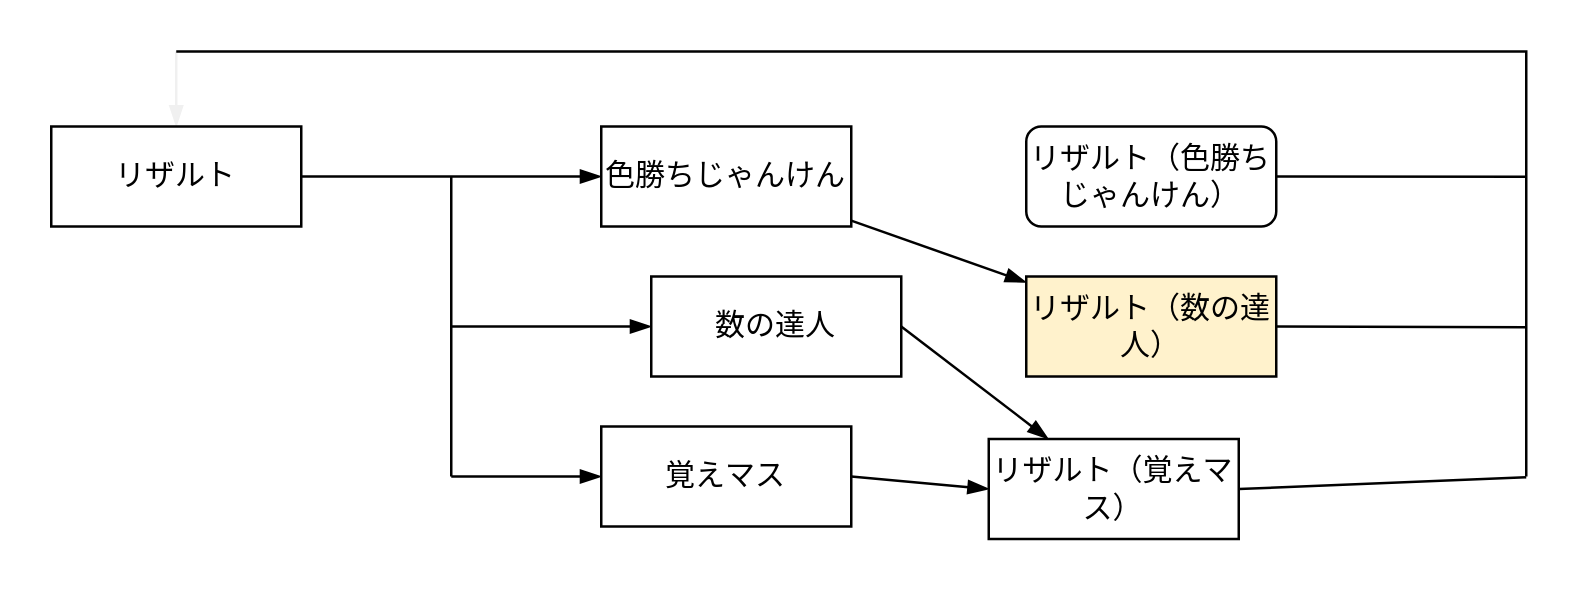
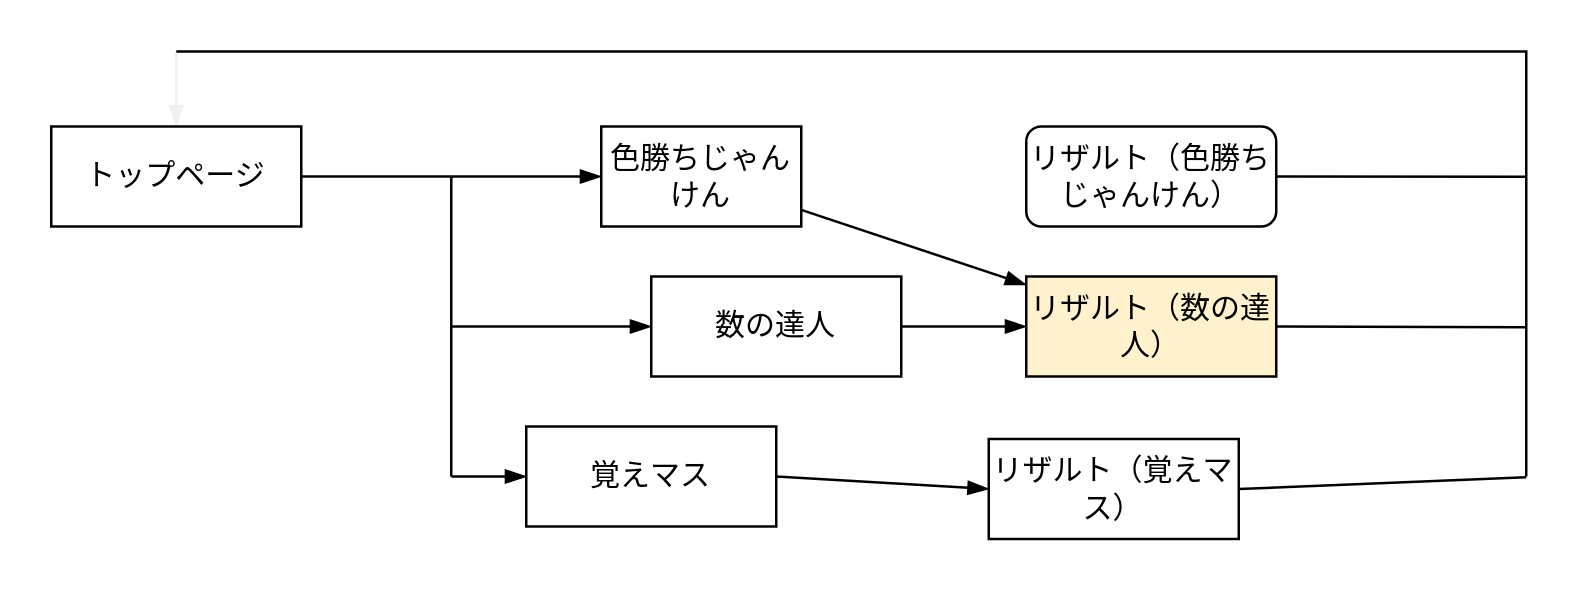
node "リザルト": label "リザルト" -> "トップページ"
node "色勝ちじゃんけん": size 250x100 -> 200x100
edge "数の達人" -> "リザルト（覚えマス）": now "数の達人" -> "リザルト（数の達人）"
node "覚えマス": moved (726, 476) -> (651, 476)
